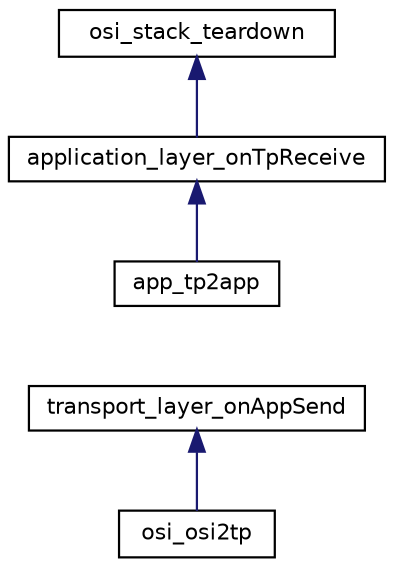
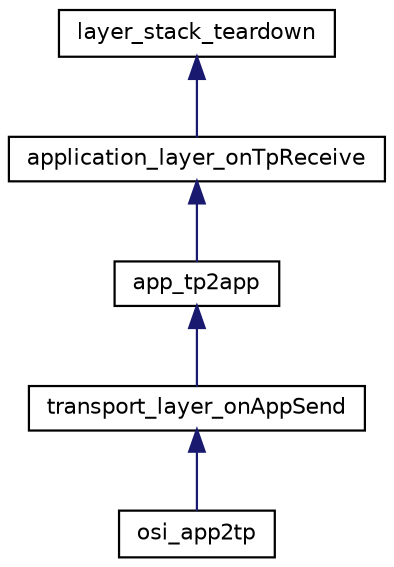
node "osi_stack_teardown": label "osi_stack_teardown" -> "layer_stack_teardown"
edge "transport_layer_onAppSend" -> "app_tp2app": added
node "osi_osi2tp": label "osi_osi2tp" -> "osi_app2tp"
